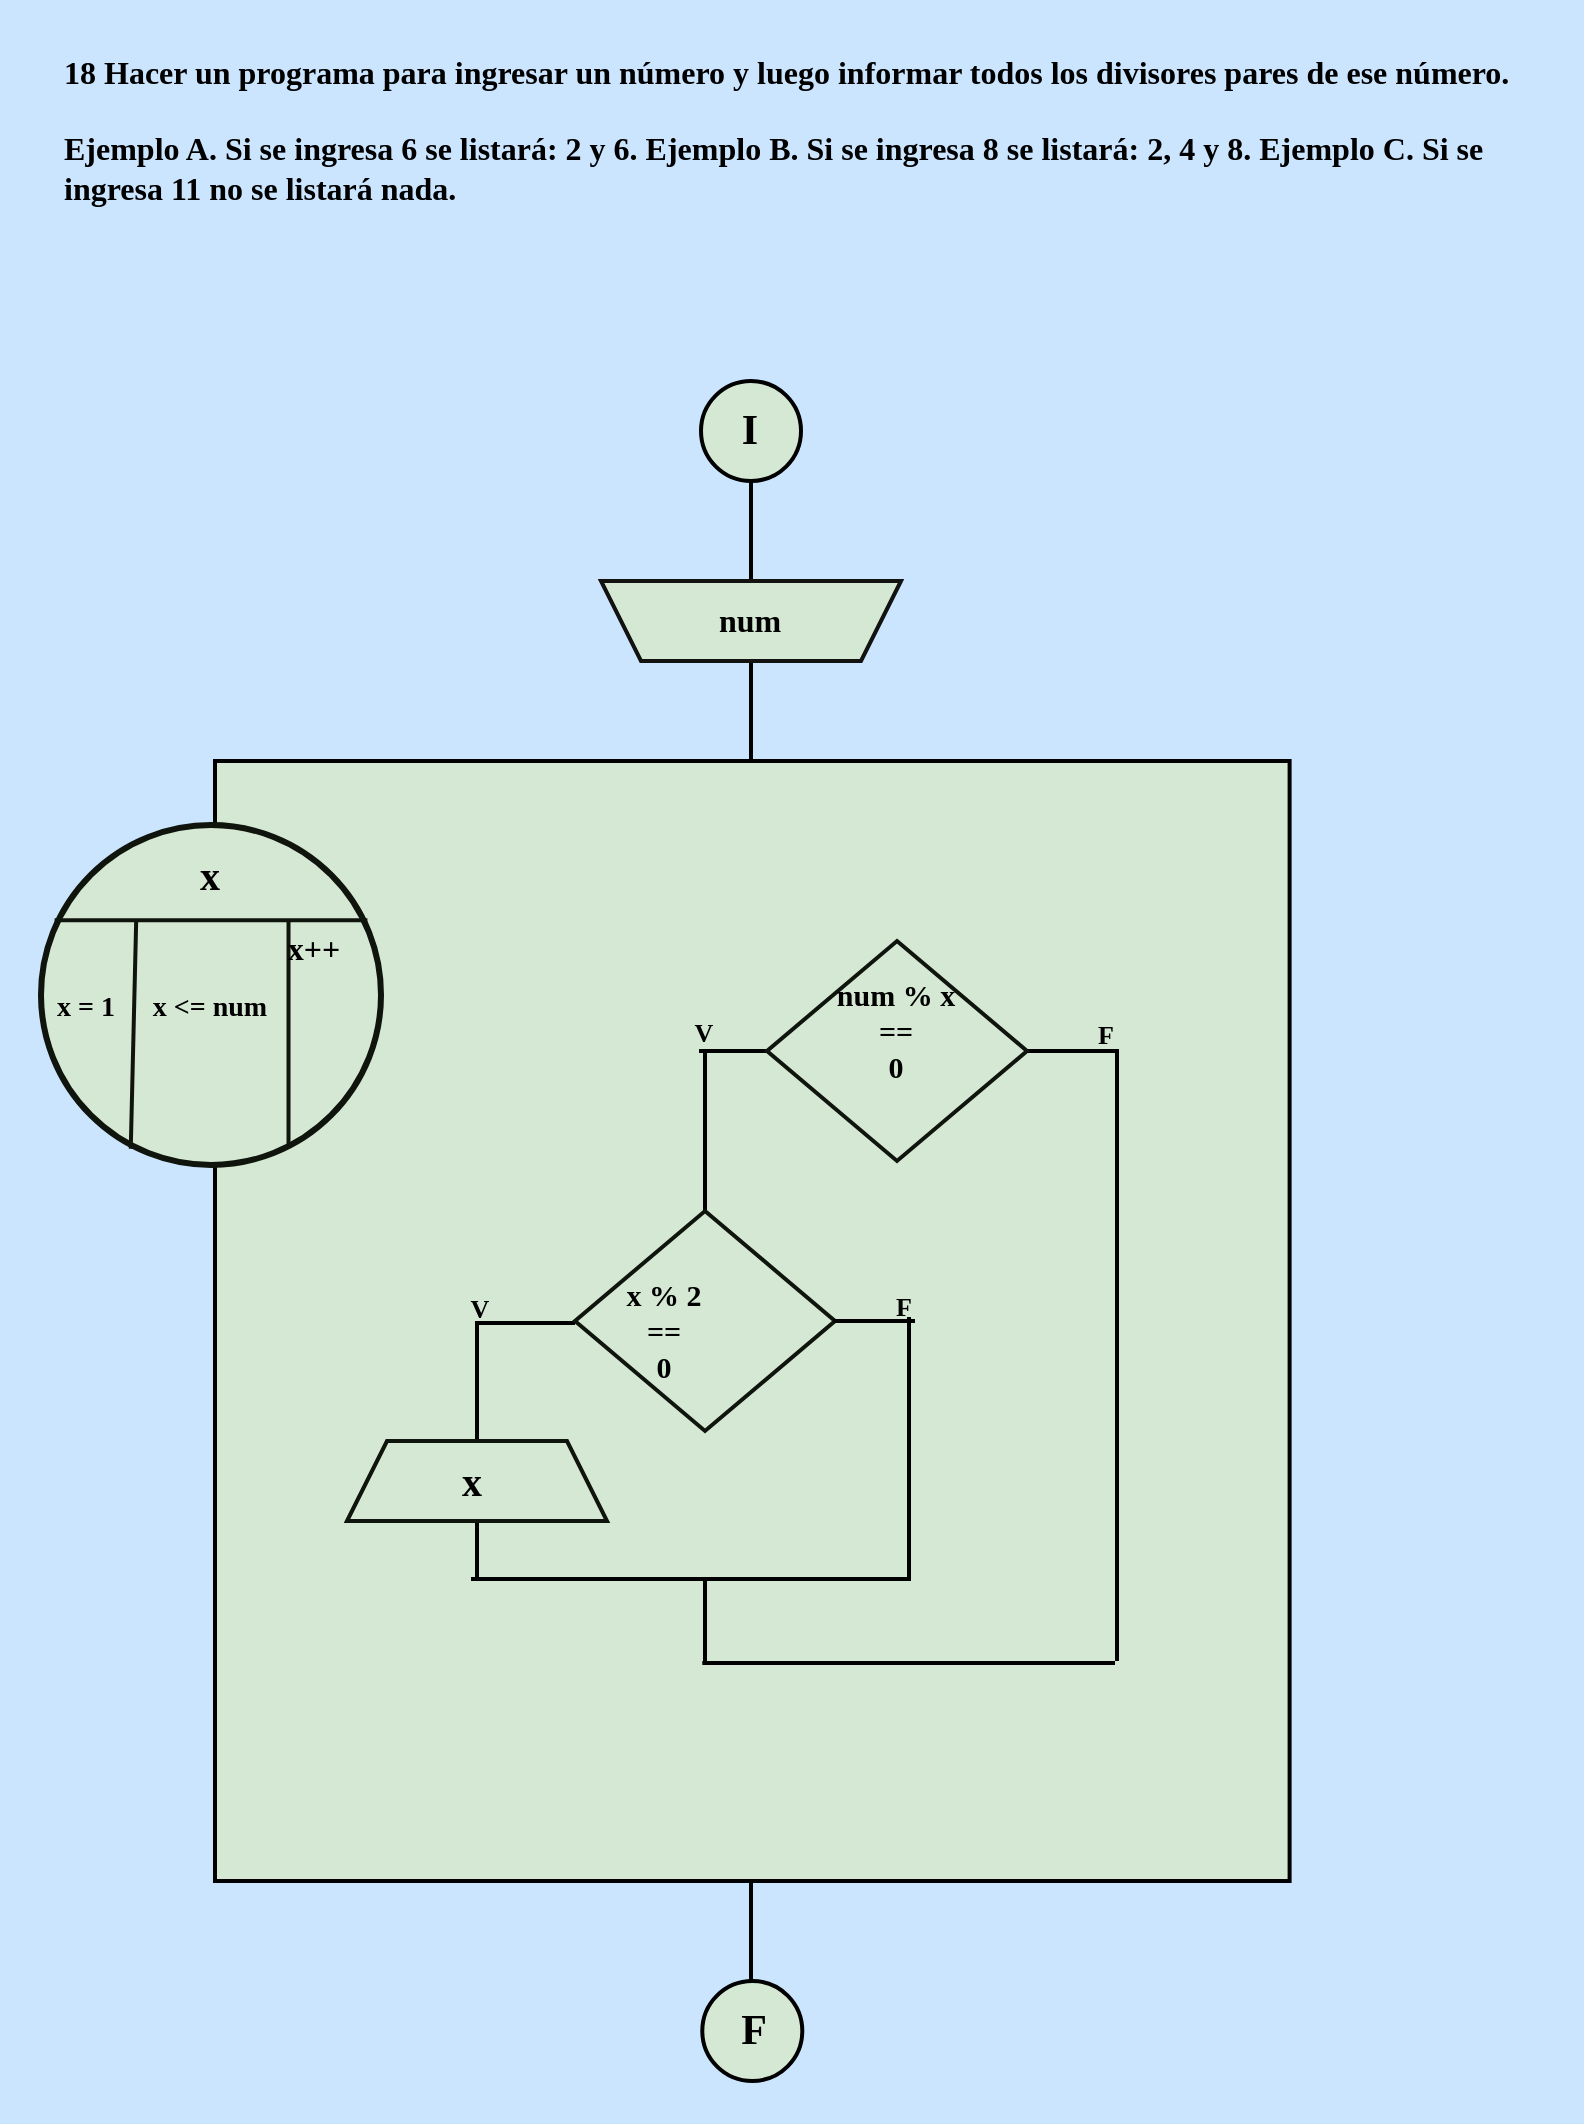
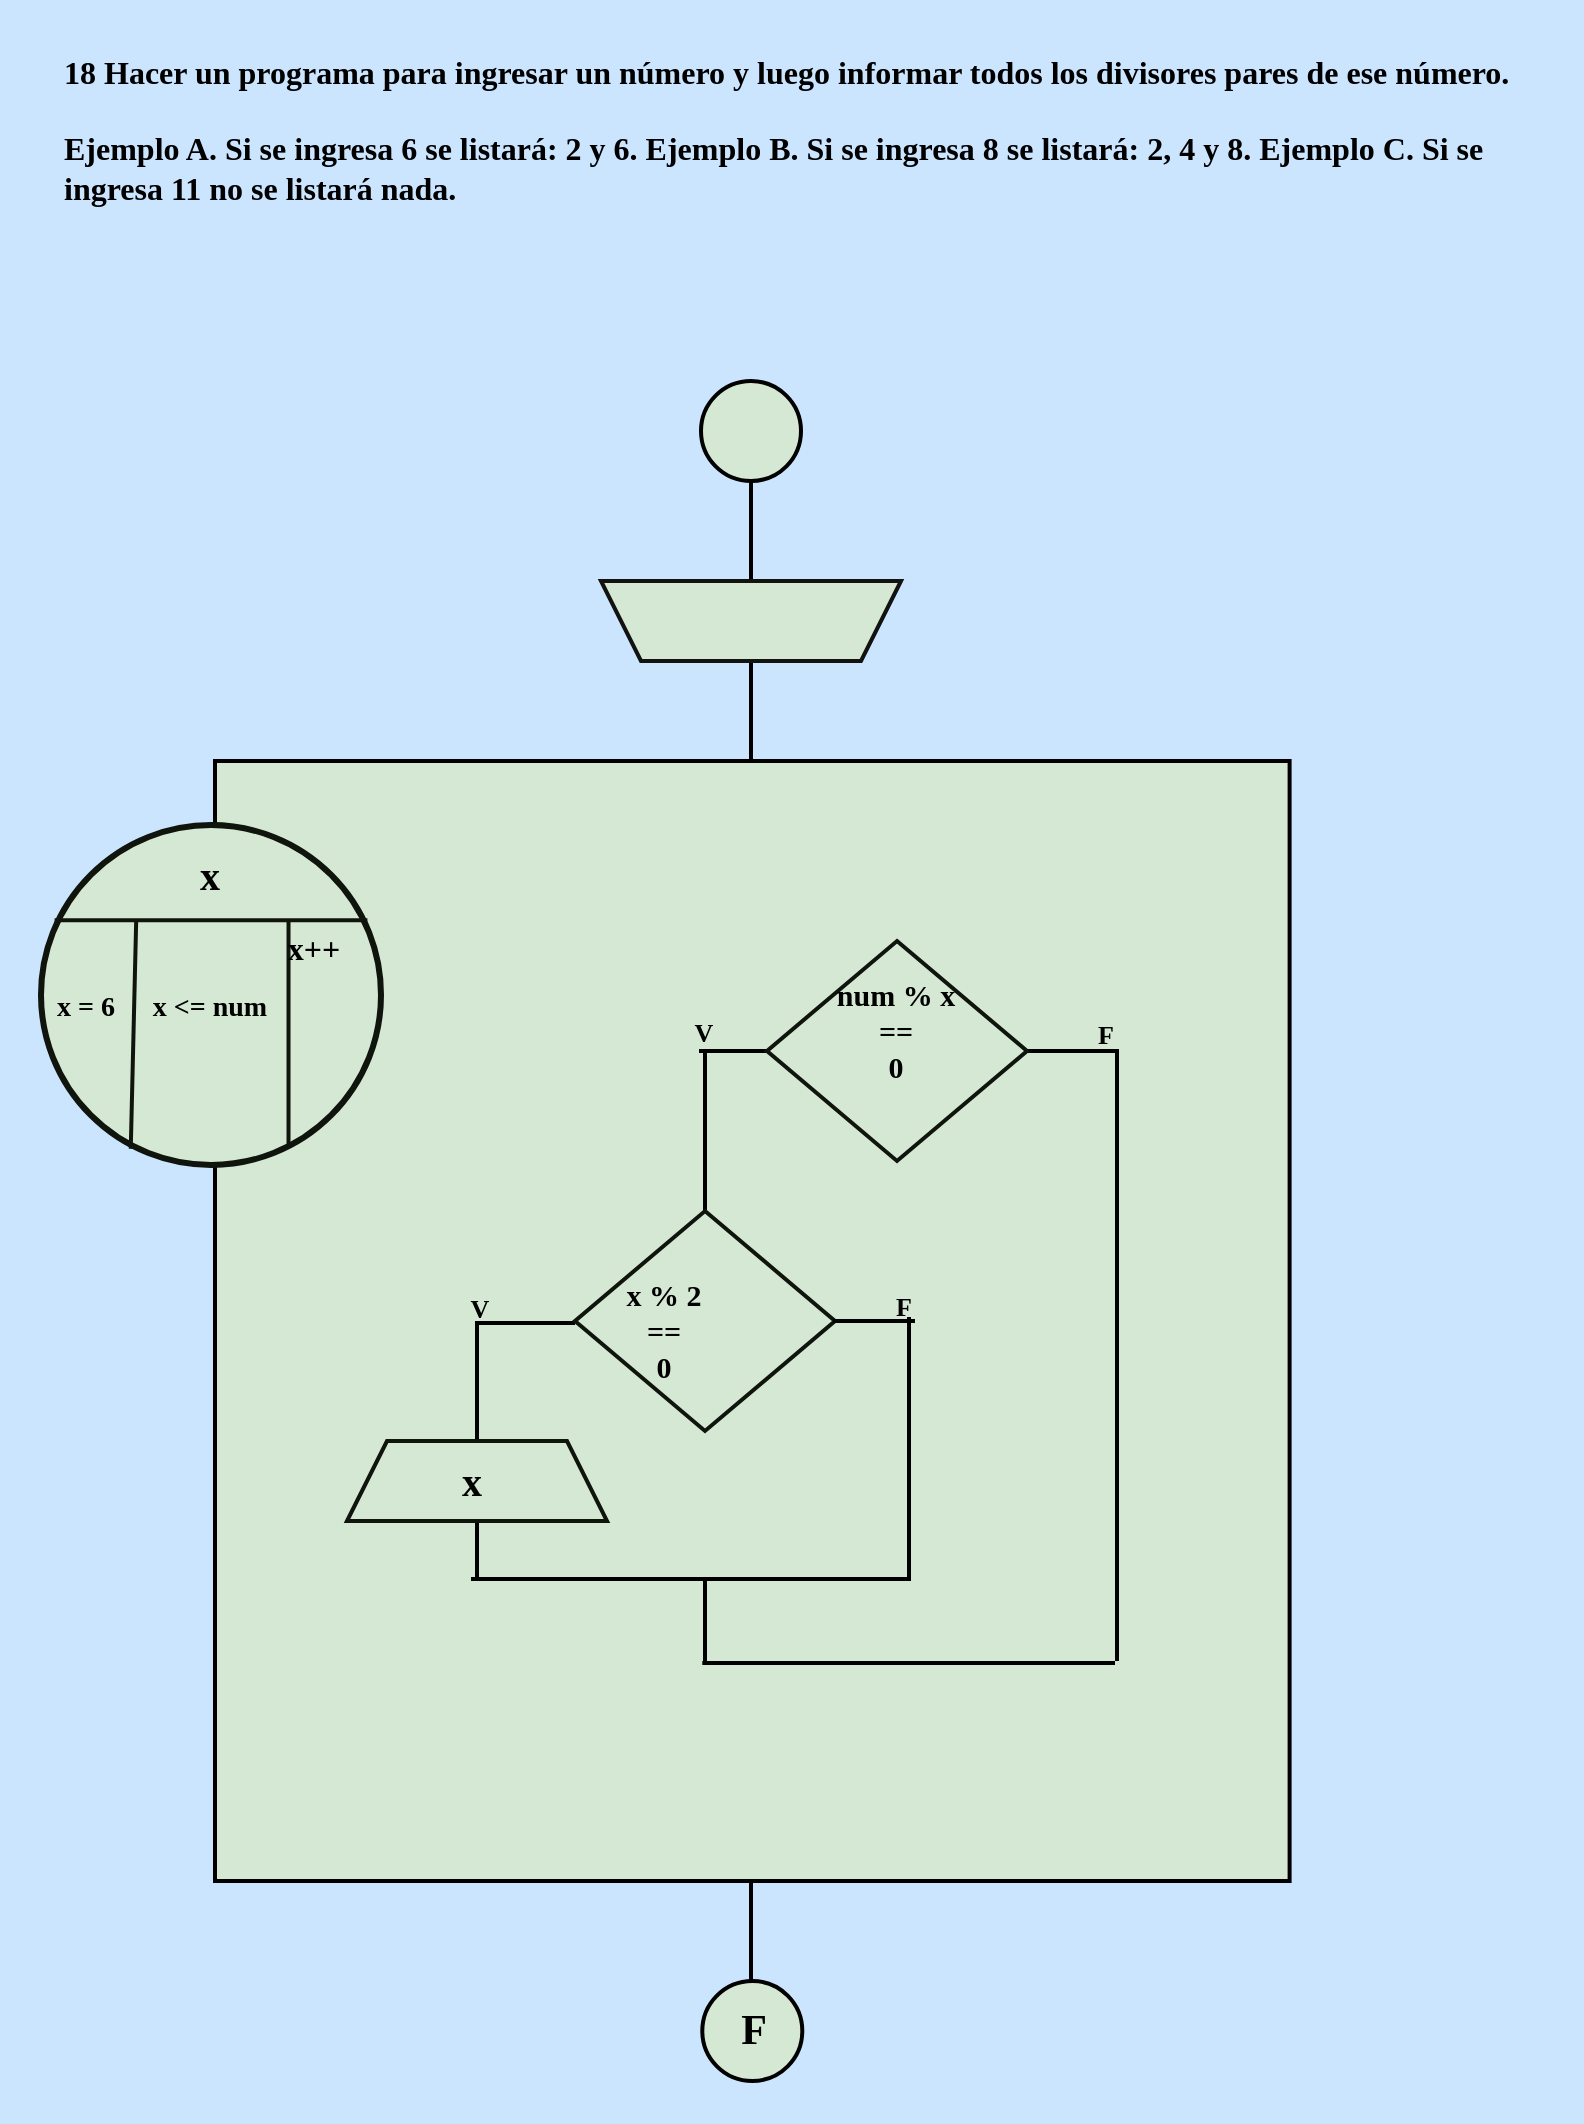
node "I": removed
node "num": removed
node "x = 1": label "x = 1" -> "x = 6"
